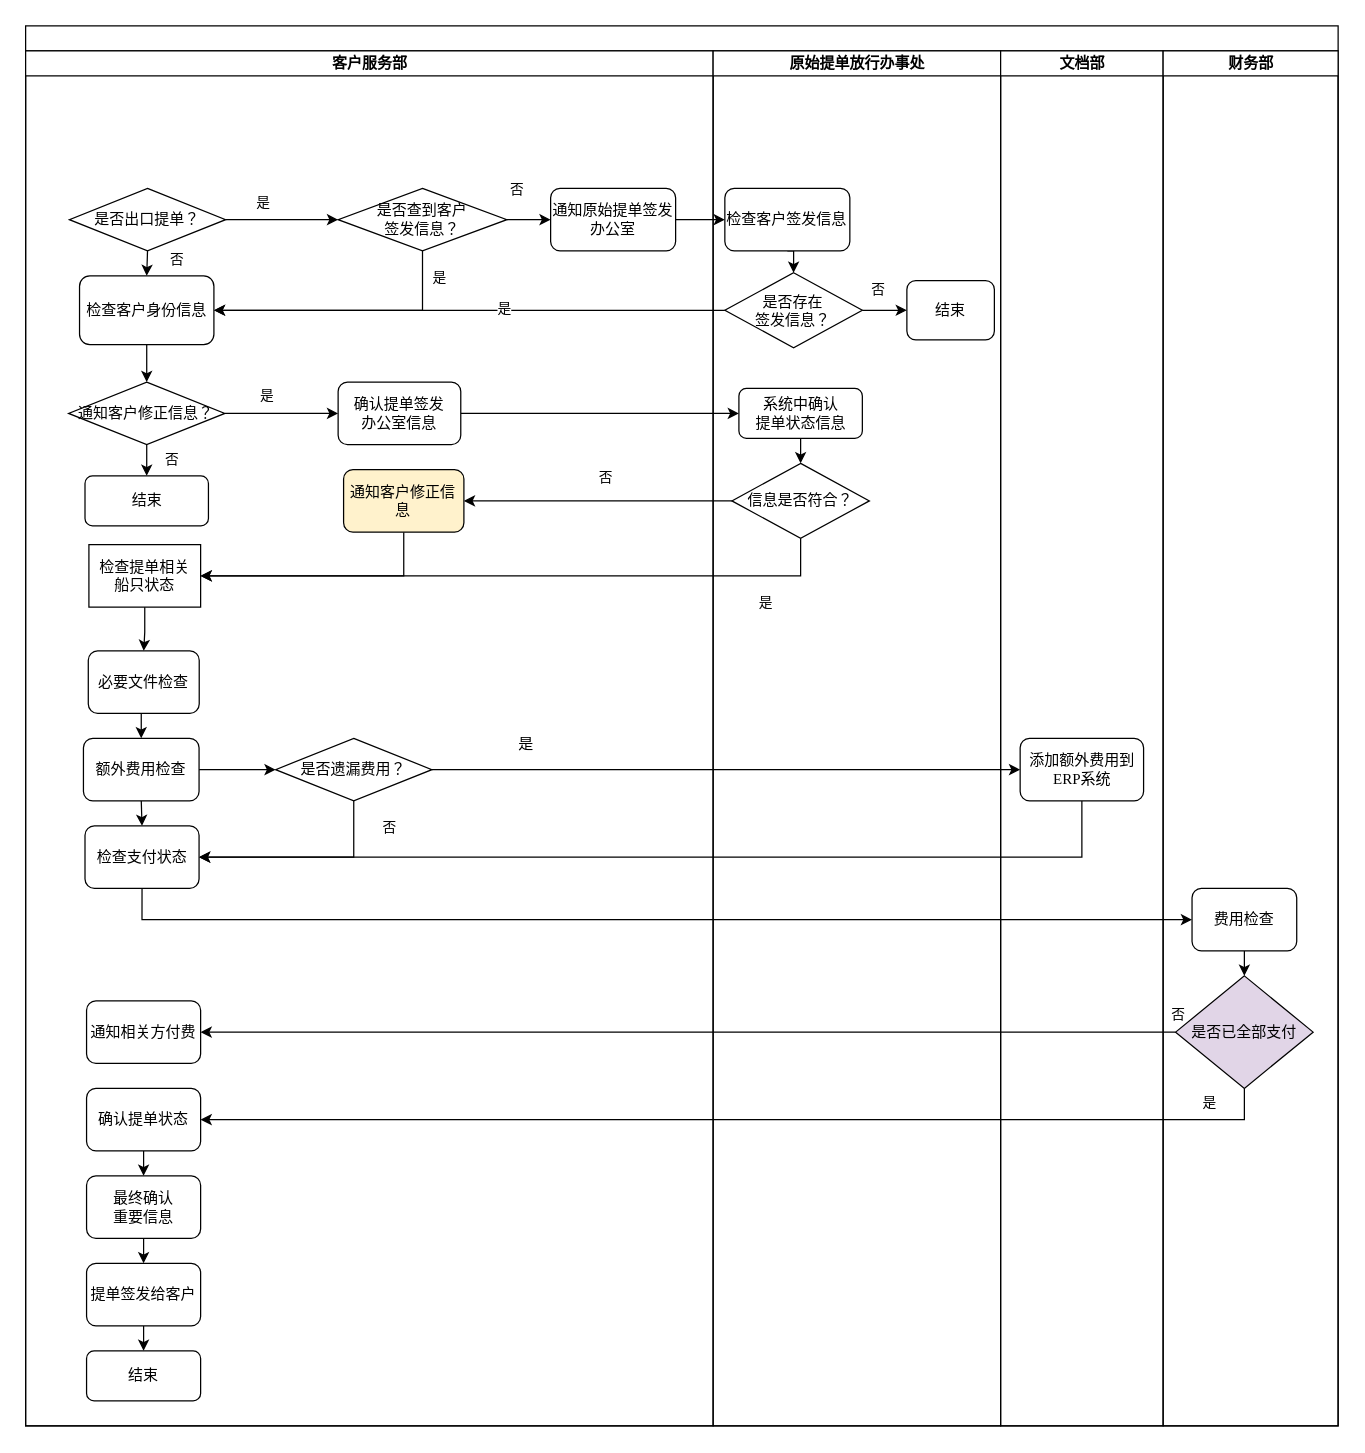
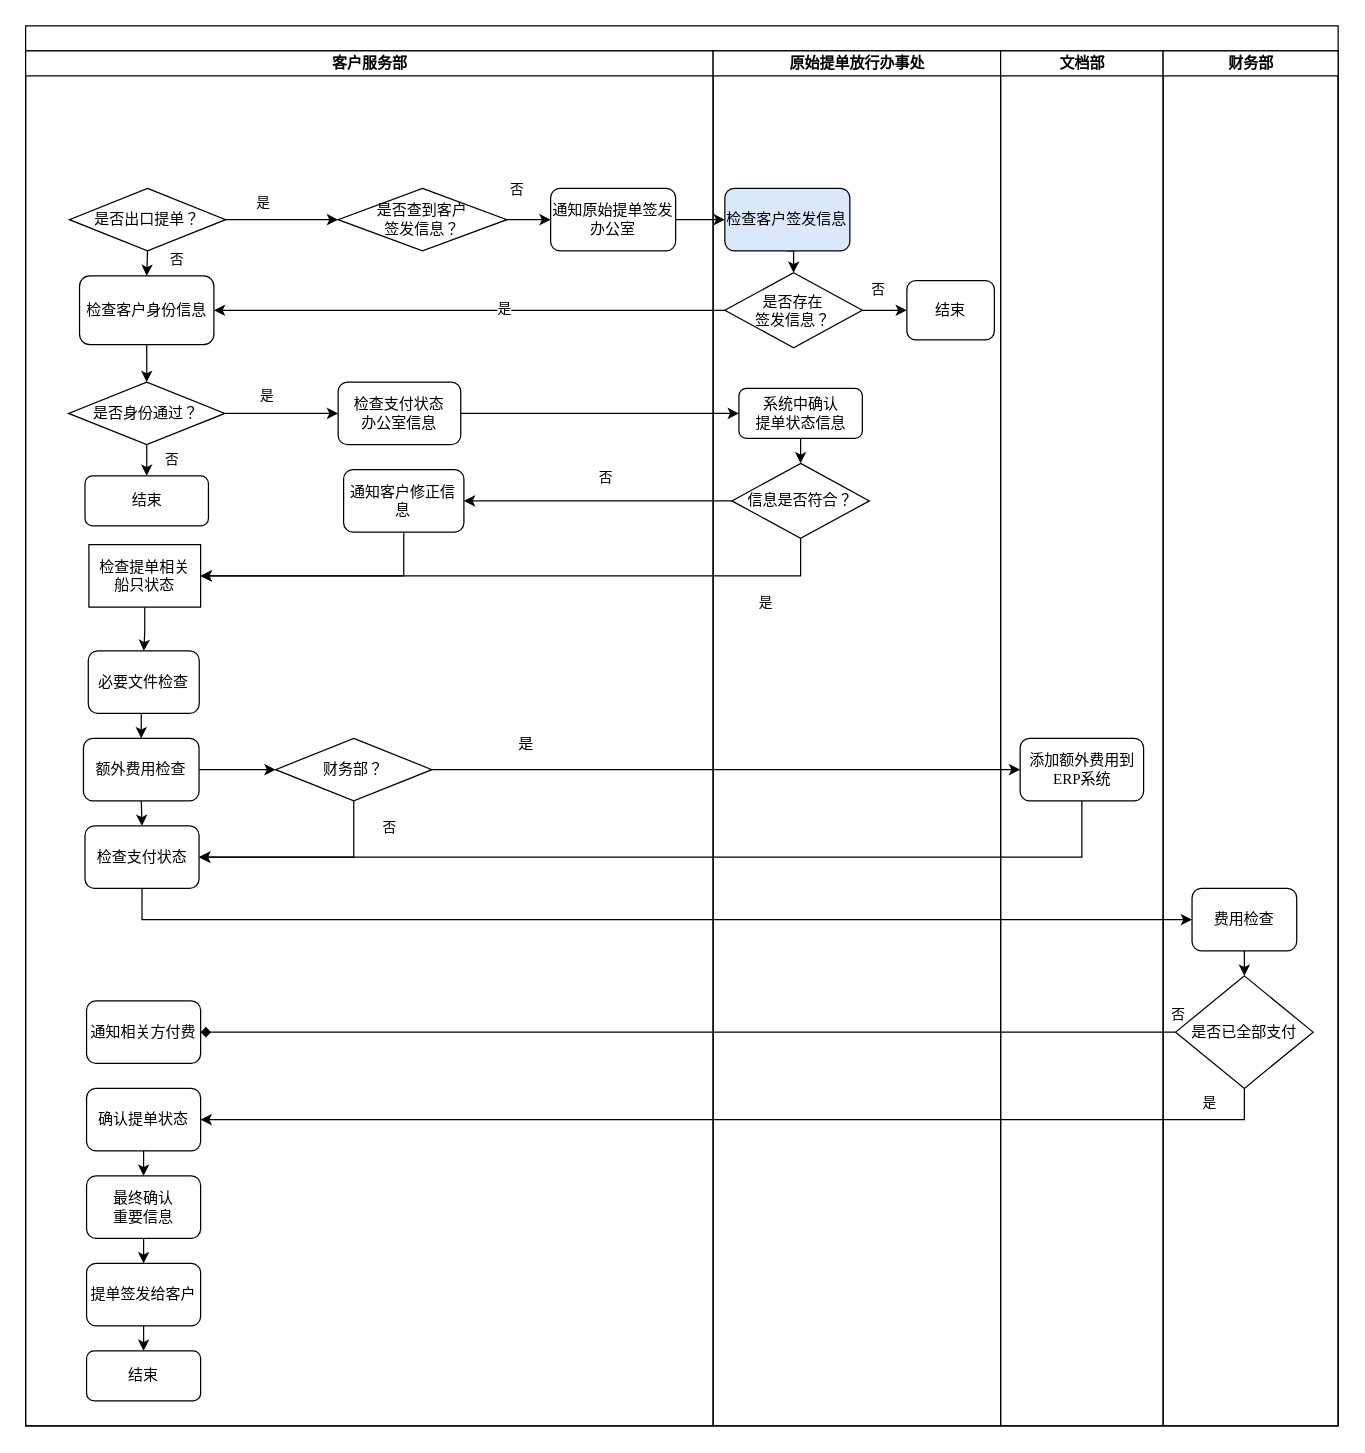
node "检查客户签发信息": fillcolor #ffffff -> #dae8fc
edge "是否查到客户 签发信息？" -> "检查客户身份信息": removed, label "是"
node "通知客户修正信息？": label "通知客户修正信息？" -> "是否身份通过？"
node "确认提单签发 办公室信息": label "确认提单签发 办公室信息" -> "检查支付状态 办公室信息"
node "通知客户修正信息": fillcolor #fff2cc -> #ffffff
node "是否遗漏费用？": label "是否遗漏费用？" -> "财务部？"
edge "是否已全部支付" -> "通知相关方付费": arrowhead classic -> diamond
node "是否已全部支付": fillcolor #e1d5e7 -> #ffffff
